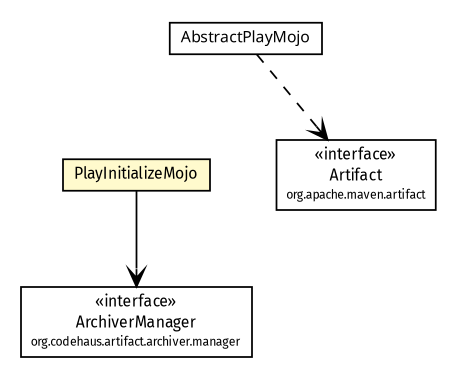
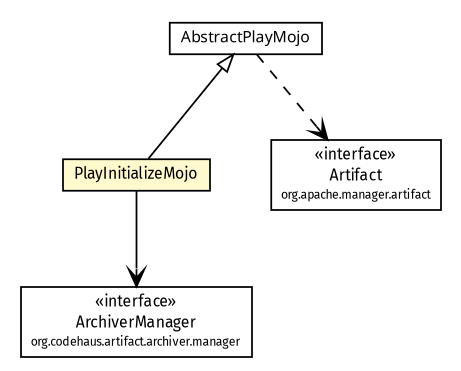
edge "PlayInitializeMojo" -> "AbstractPlayMojo": added
node "Artifact": text "org.apache.maven.artifact" -> "org.apache.manager.artifact"
